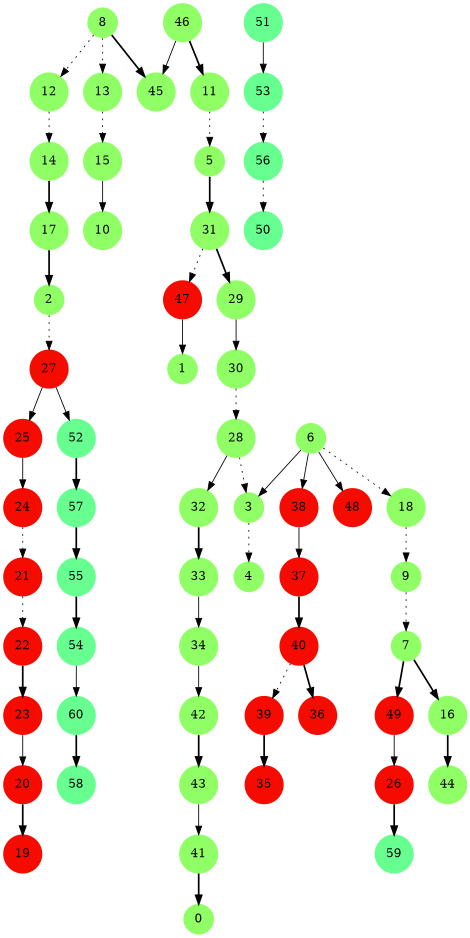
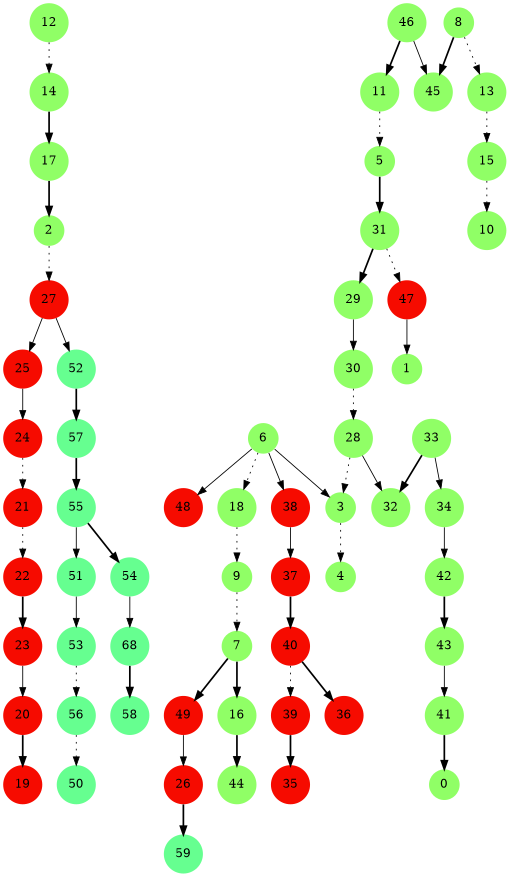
edge "8" -> "12": removed
edge "15" -> "10": style solid -> dotted
edge "55" -> "51": added
edge "32" -> "33": reversed
node "60": label "60" -> "68"
